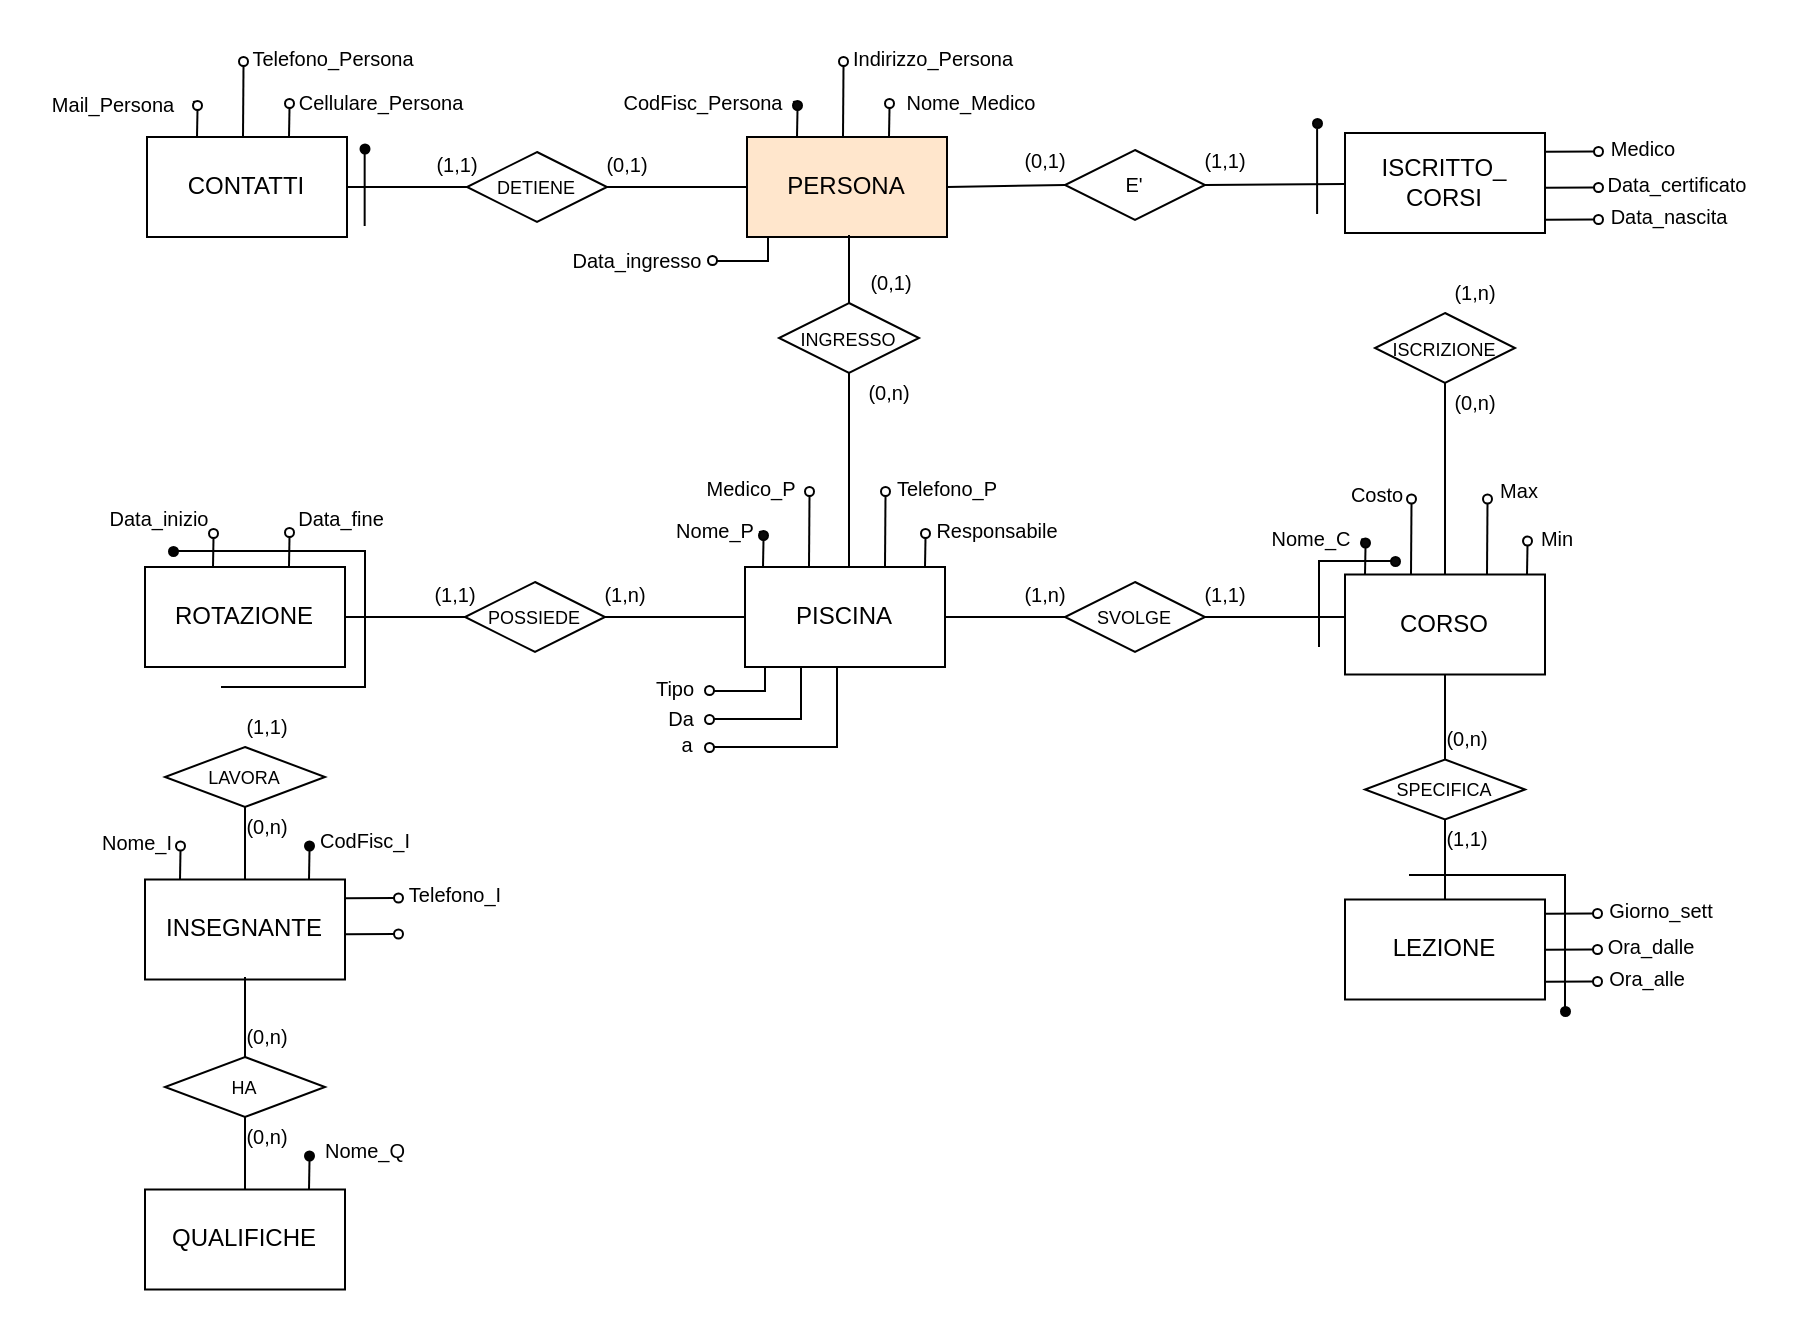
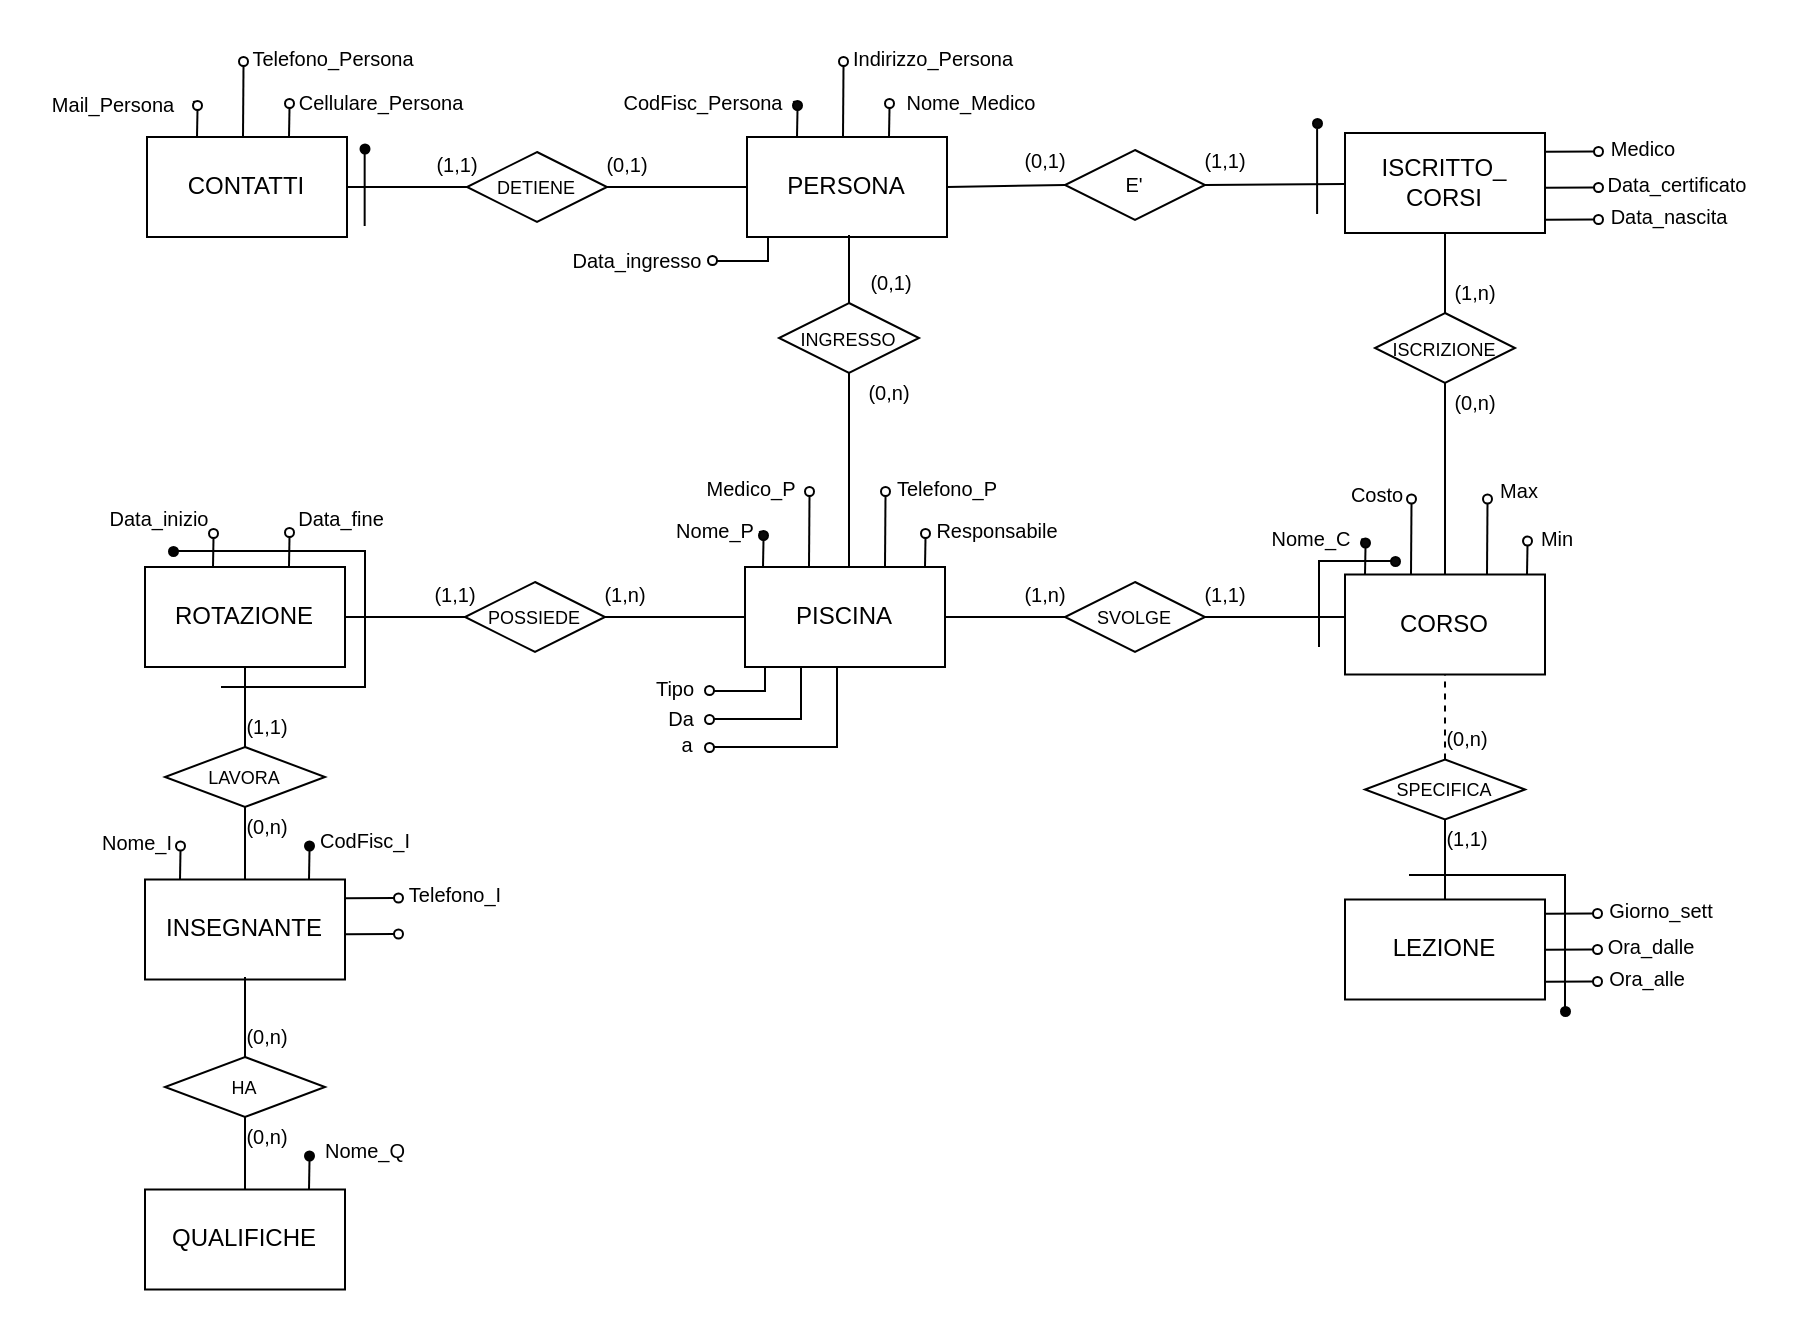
node "PERSONA": fillcolor #ffe6cc -> #ffffff
edge "ISCRITTO_ CORSI" -- "ISCRIZIONE": added
edge "ROTAZIONE" -- "LAVORA": added
edge "CORSO" -- "SPECIFICA": style solid -> dashed
